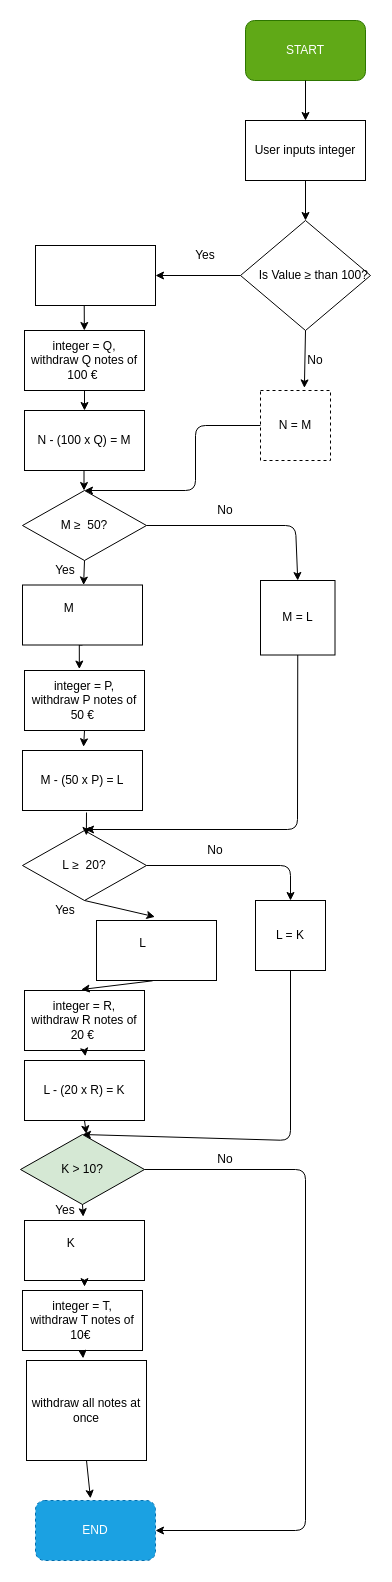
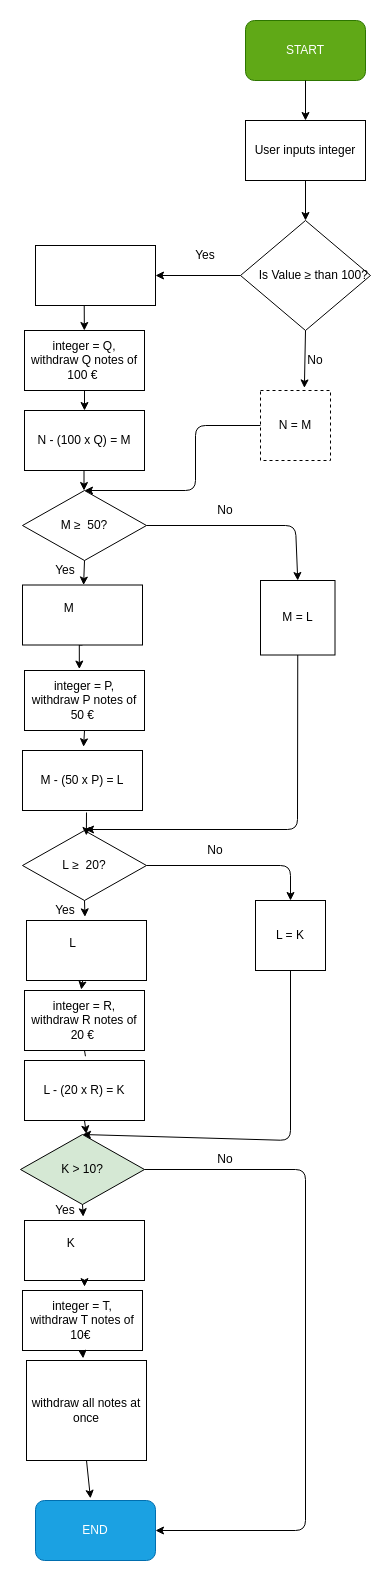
node "L ÷ 20": moved (157, 951) -> (87, 951)
edge "integer = R, withdraw R notes of 20 €" -> "L - (20 x R) = K": arrowhead classic -> none
node "END": style dashed -> solid
